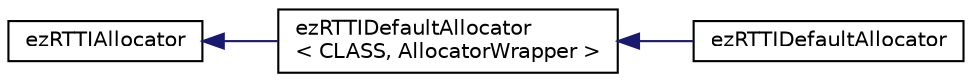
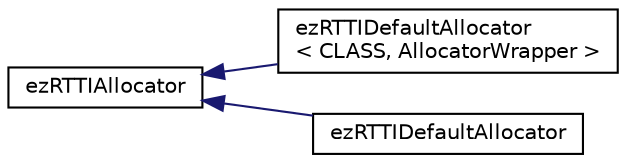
edge "ezRTTIDefaultAllocator" -> "ezRTTIDefaultAllocator < CLASS, AllocatorWrapper >": now "ezRTTIDefaultAllocator" -> "ezRTTIAllocator"
